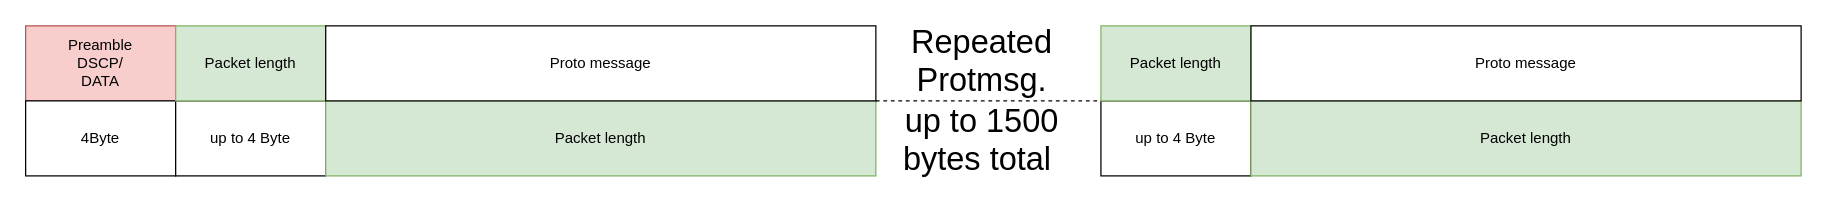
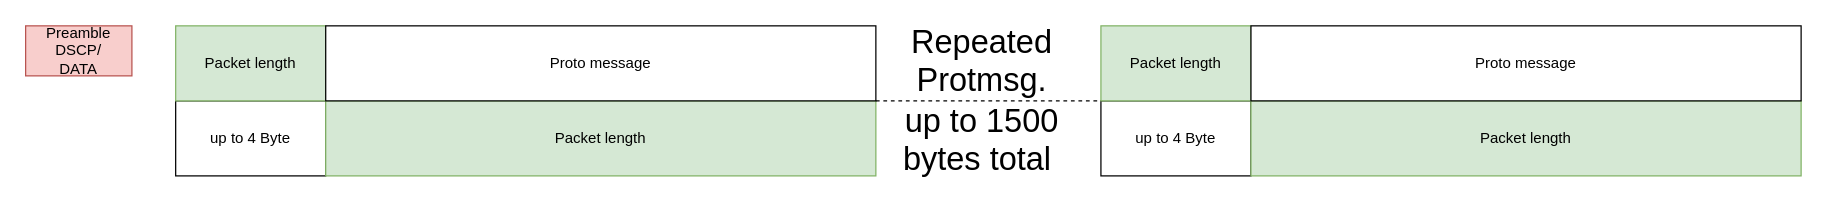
node "Preamble DSCP/ DATA": size 150x75 -> 106x50
node "4Byte": removed
